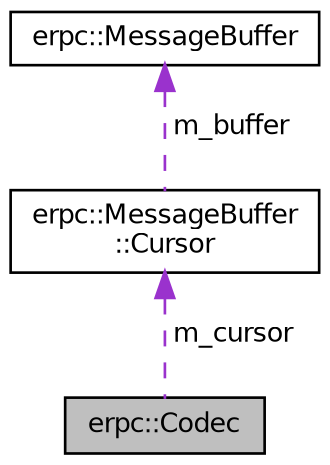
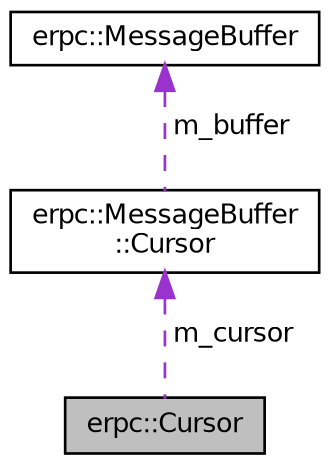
node "erpc::Codec": label "erpc::Codec" -> "erpc::Cursor"
